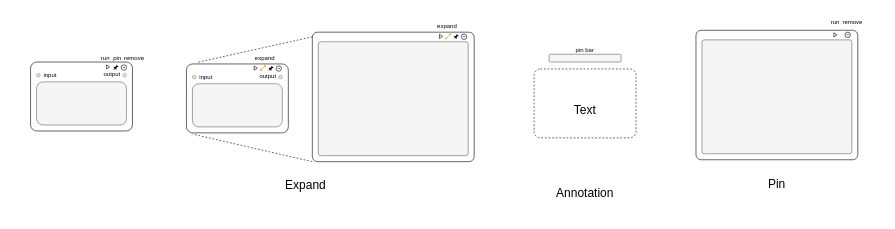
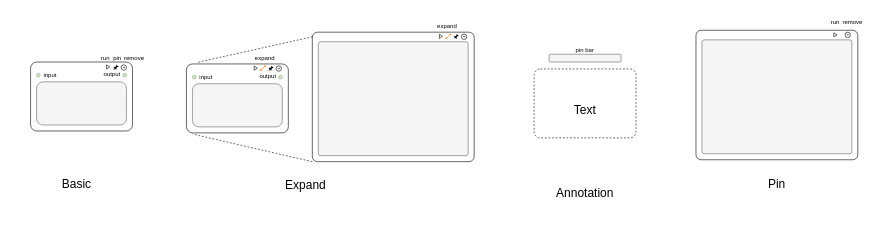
node "Basic": added
